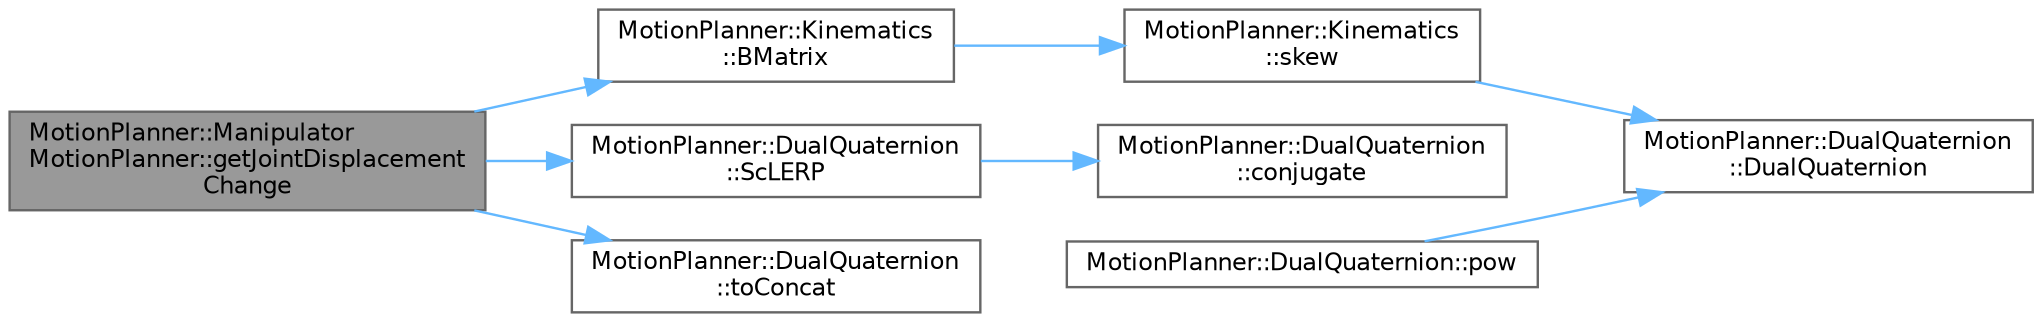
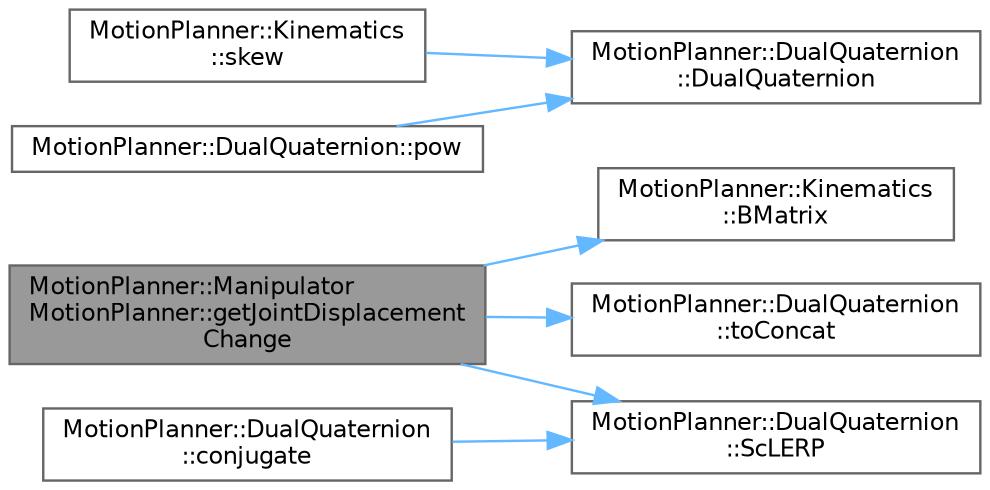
edge "MotionPlanner::Kinematics ::BMatrix" -> "MotionPlanner::Kinematics ::skew": removed
edge "MotionPlanner::DualQuaternion ::ScLERP" -> "MotionPlanner::DualQuaternion ::conjugate": reversed
